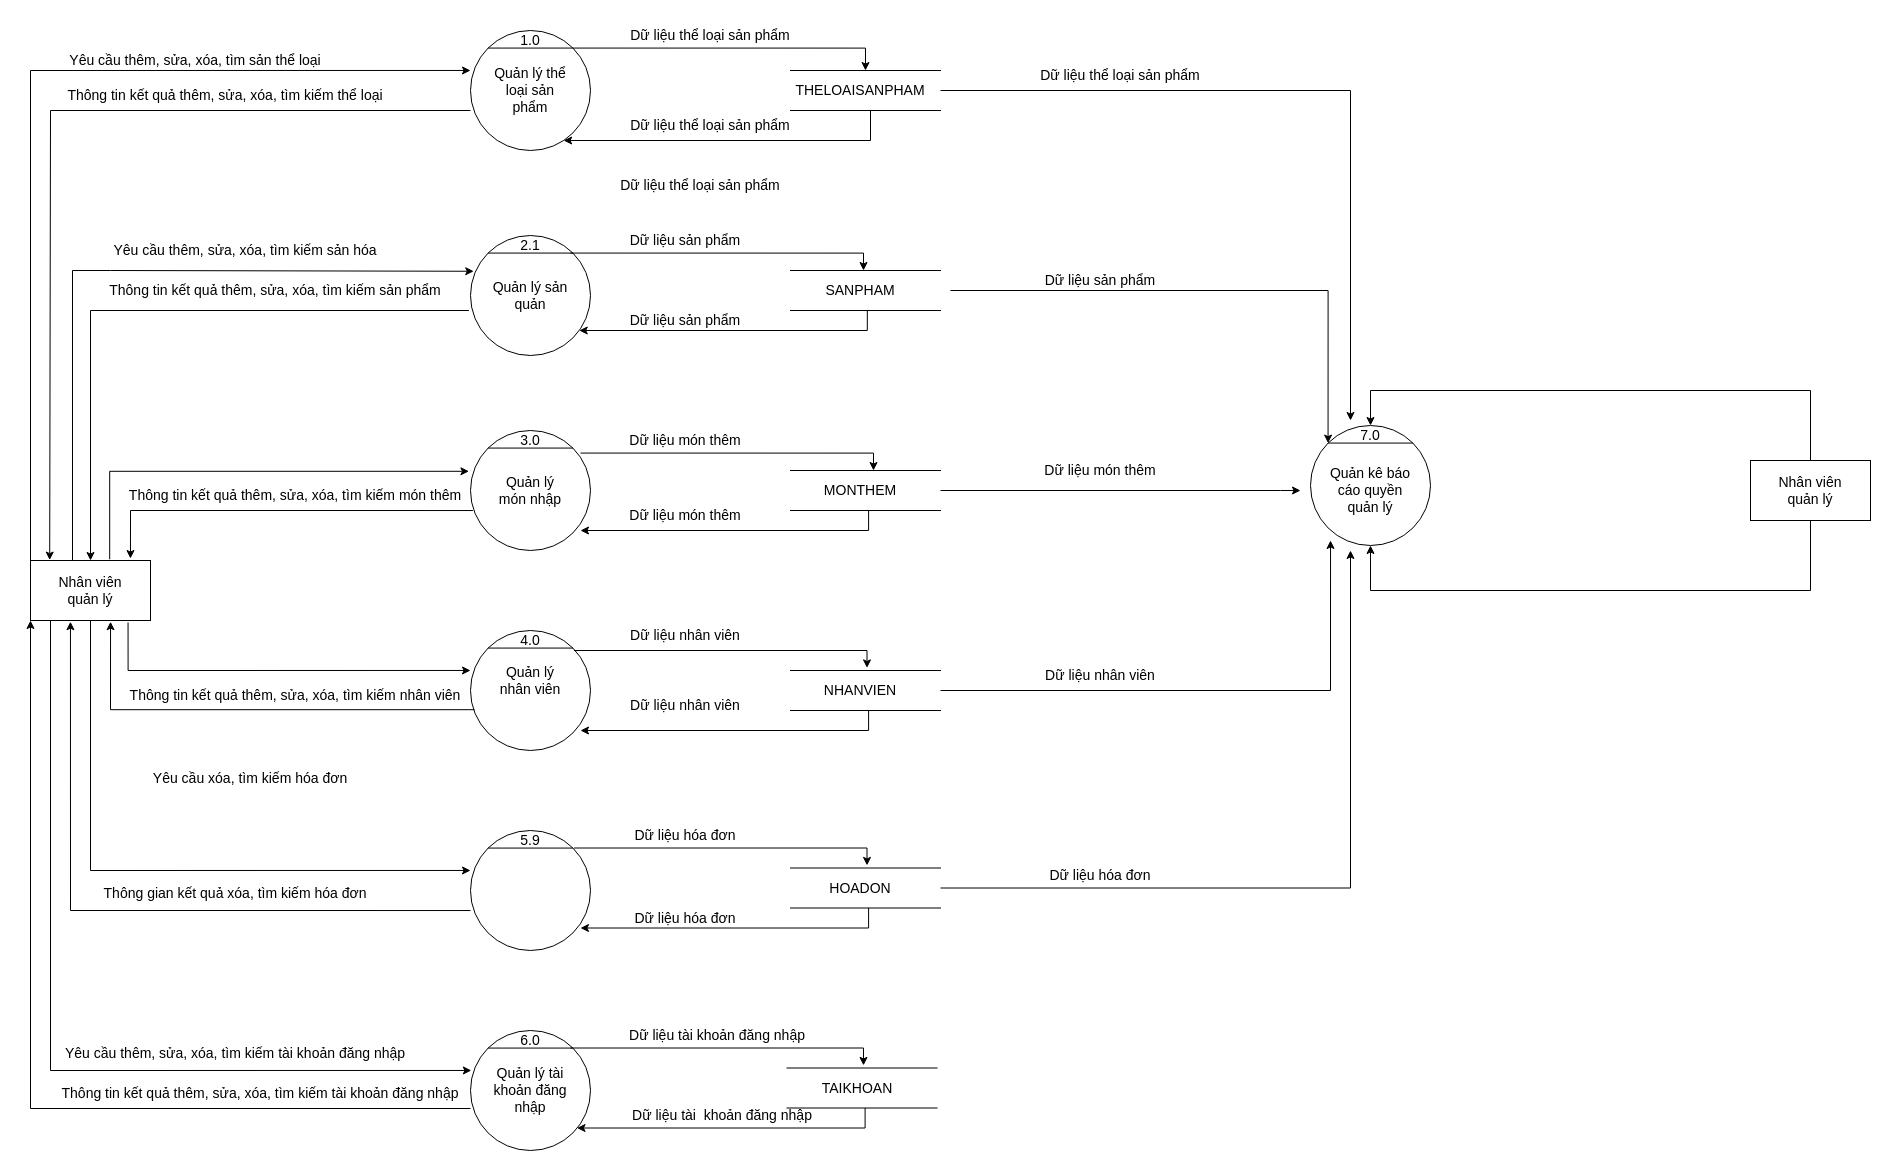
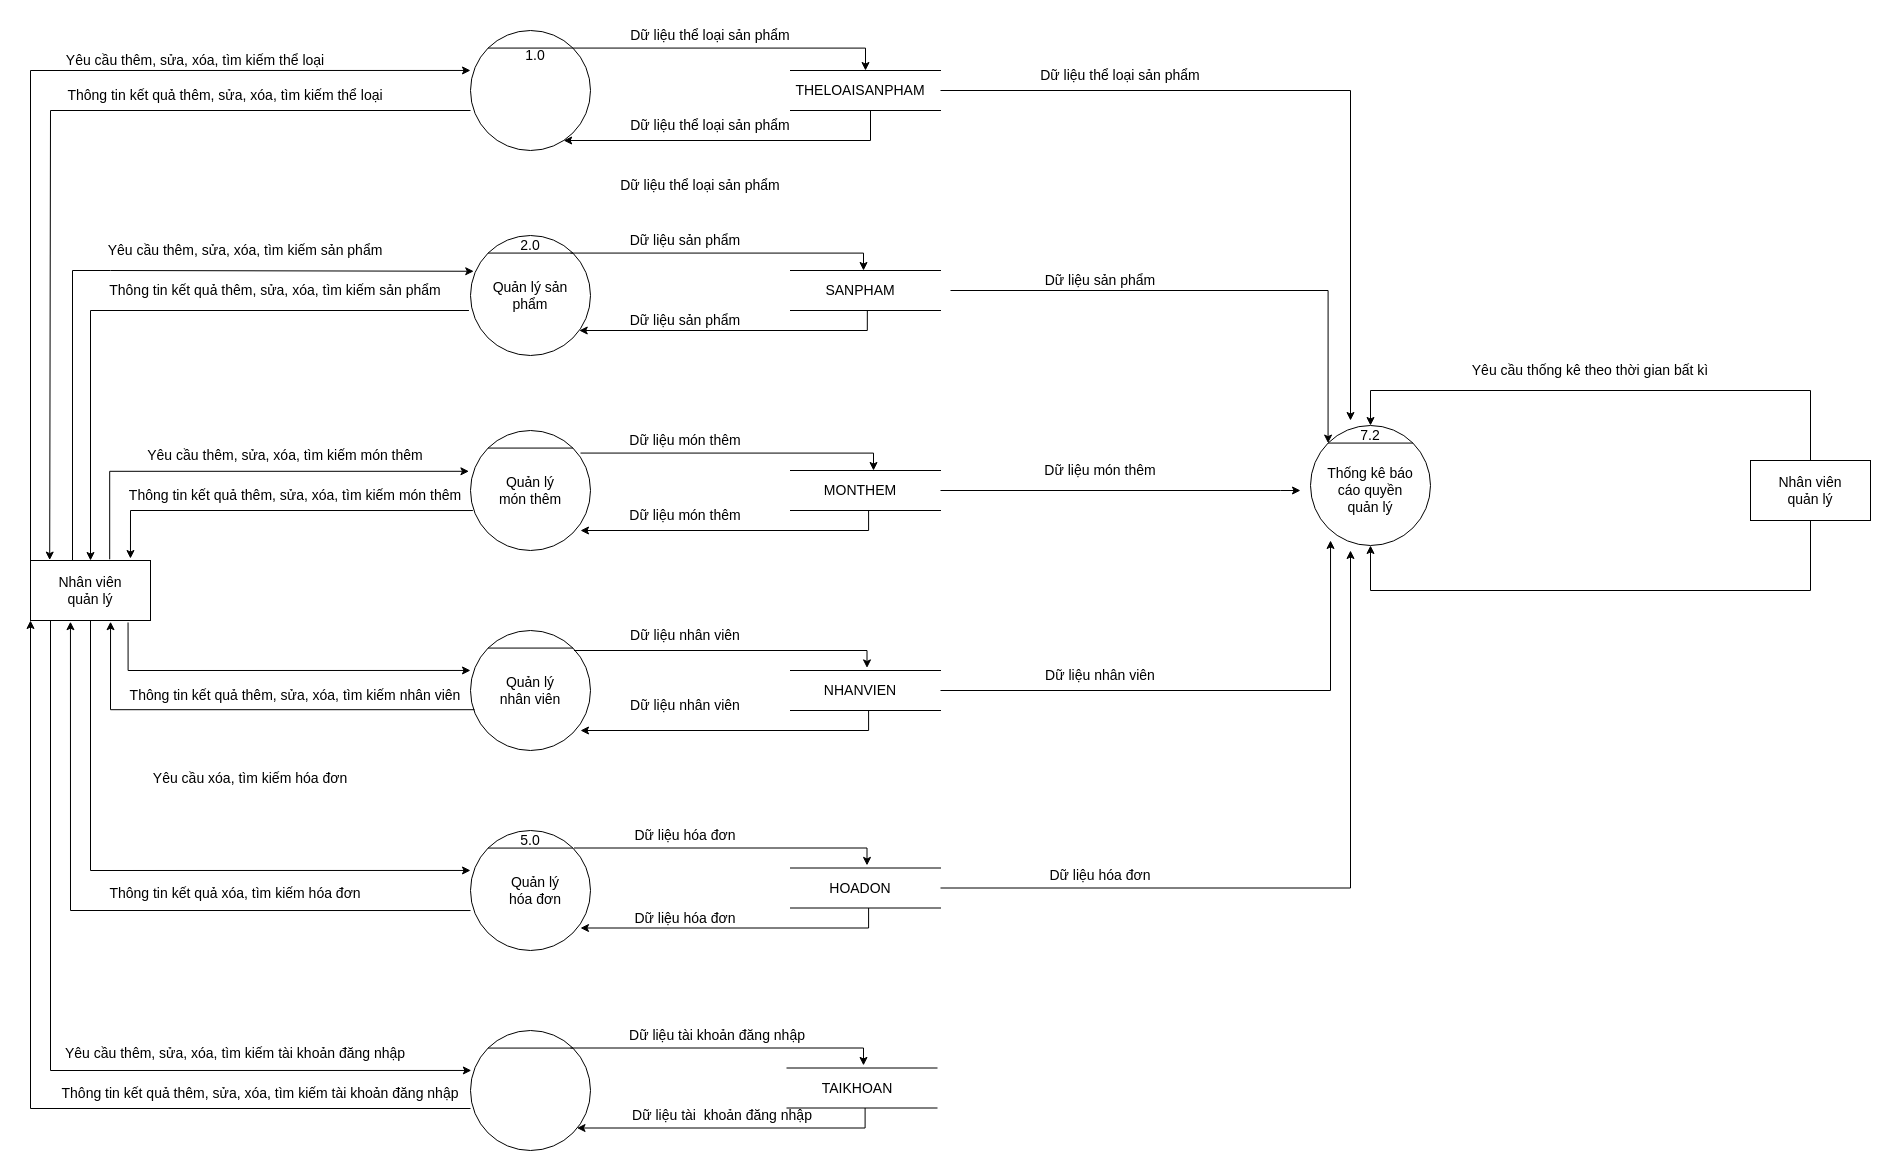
node "1.0": moved (531, 41) -> (536, 56)
node "Yêu cầu thêm, sửa, xóa, tìm sản thể loại": label "Yêu cầu thêm, sửa, xóa, tìm sản thể loại" -> "Yêu cầu thêm, sửa, xóa, tìm kiếm thể loại"
node "Quản lý thể loại sản phẩm": removed
node "2.1": label "2.1" -> "2.0"
node "Yêu cầu thêm, sửa, xóa, tìm kiếm sản hóa": label "Yêu cầu thêm, sửa, xóa, tìm kiếm sản hóa" -> "Yêu cầu thêm, sửa, xóa, tìm kiếm sản phẩm"
node "Quản lý sản quản": label "Quản lý sản quản" -> "Quản lý sản phẩm"
node "Yêu cầu thống kê theo thời gian bất kì": added
node "7.0": label "7.0" -> "7.2"
node "3.0": removed
node "Yêu cầu thêm, sửa, xóa, tìm kiếm món thêm": added
node "Quản lý món nhập": label "Quản lý món nhập" -> "Quản lý món thêm"
node "Quản kê báo cáo quyền quản lý": label "Quản kê báo cáo quyền quản lý" -> "Thống kê báo cáo quyền quản lý"
node "4.0": removed
node "Quản lý nhân viên": moved (531, 681) -> (531, 691)
node "5.9": label "5.9" -> "5.0"
node "Quản lý hóa đơn": added
node "Thông gian kết quả xóa, tìm kiếm hóa đơn": label "Thông gian kết quả xóa, tìm kiếm hóa đơn" -> "Thông tin kết quả xóa, tìm kiếm hóa đơn"
node "6.0": removed
node "Quản lý tài khoản đăng nhập": removed
